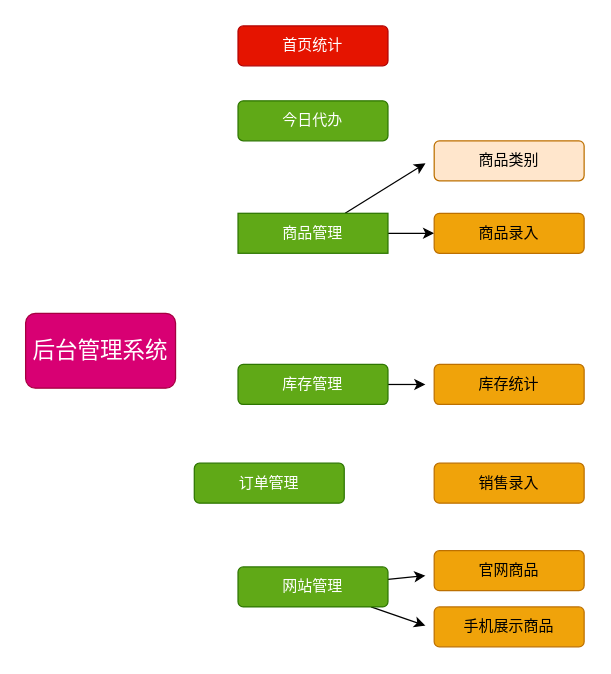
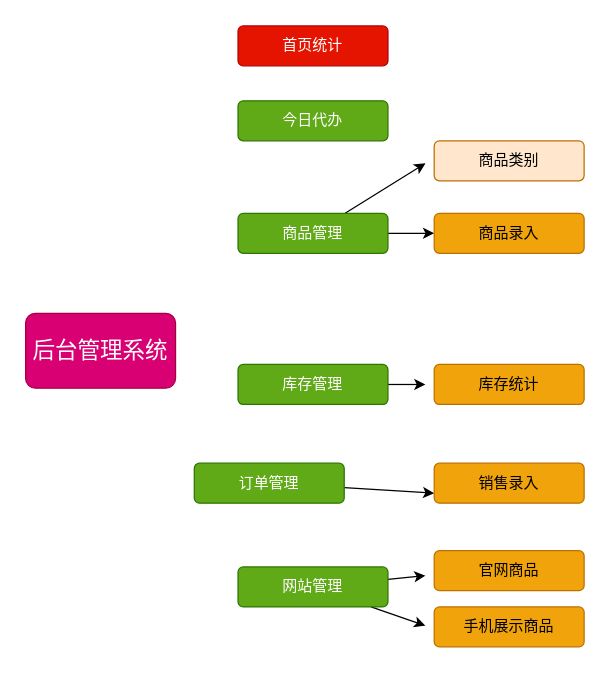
node "商品管理": shape rectangle -> rounded rectangle
edge "订单管理" -> "销售录入": added
